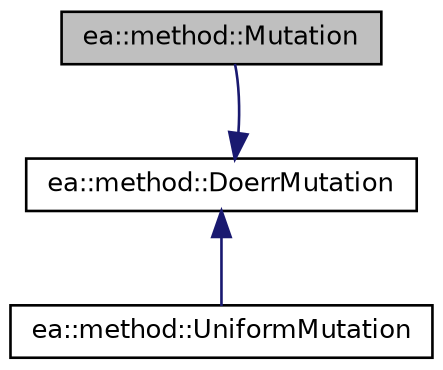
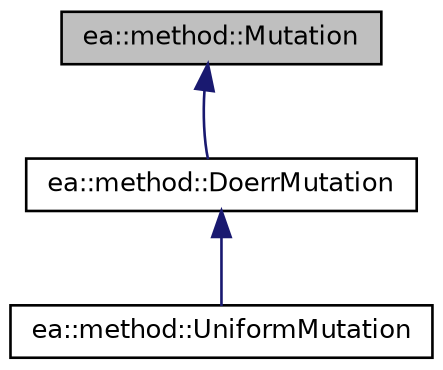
edge "ea::method::Mutation" -> "ea::method::DoerrMutation": reversed
